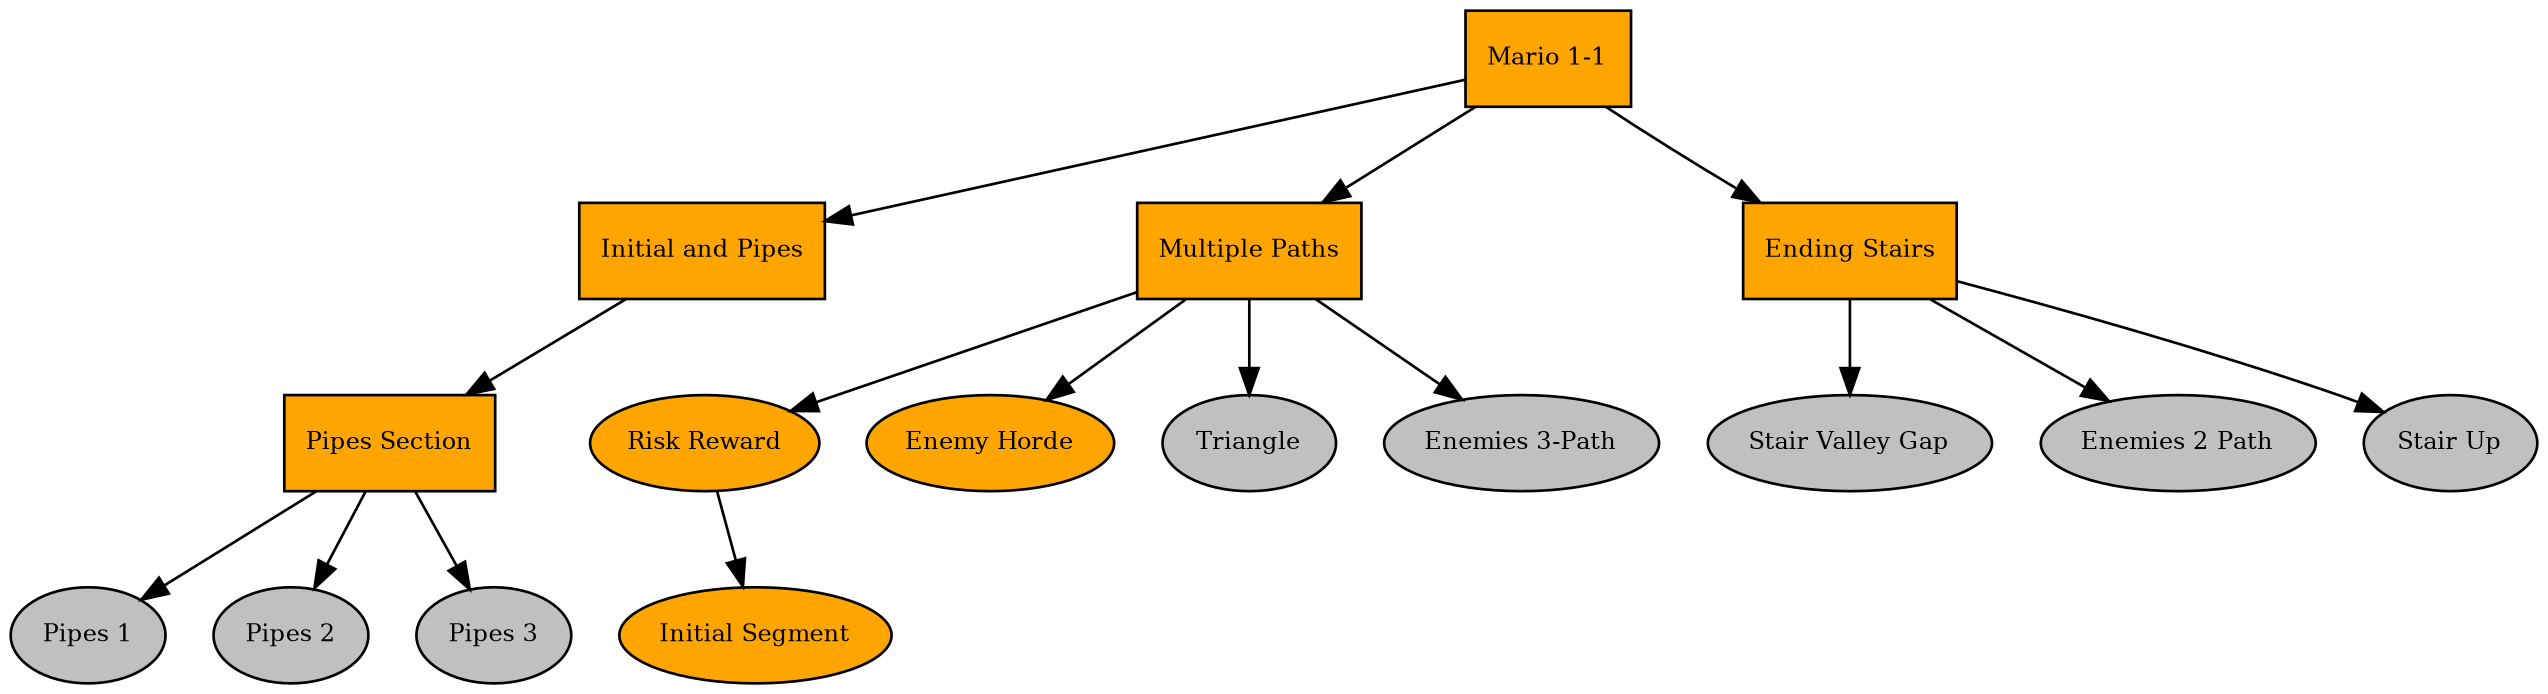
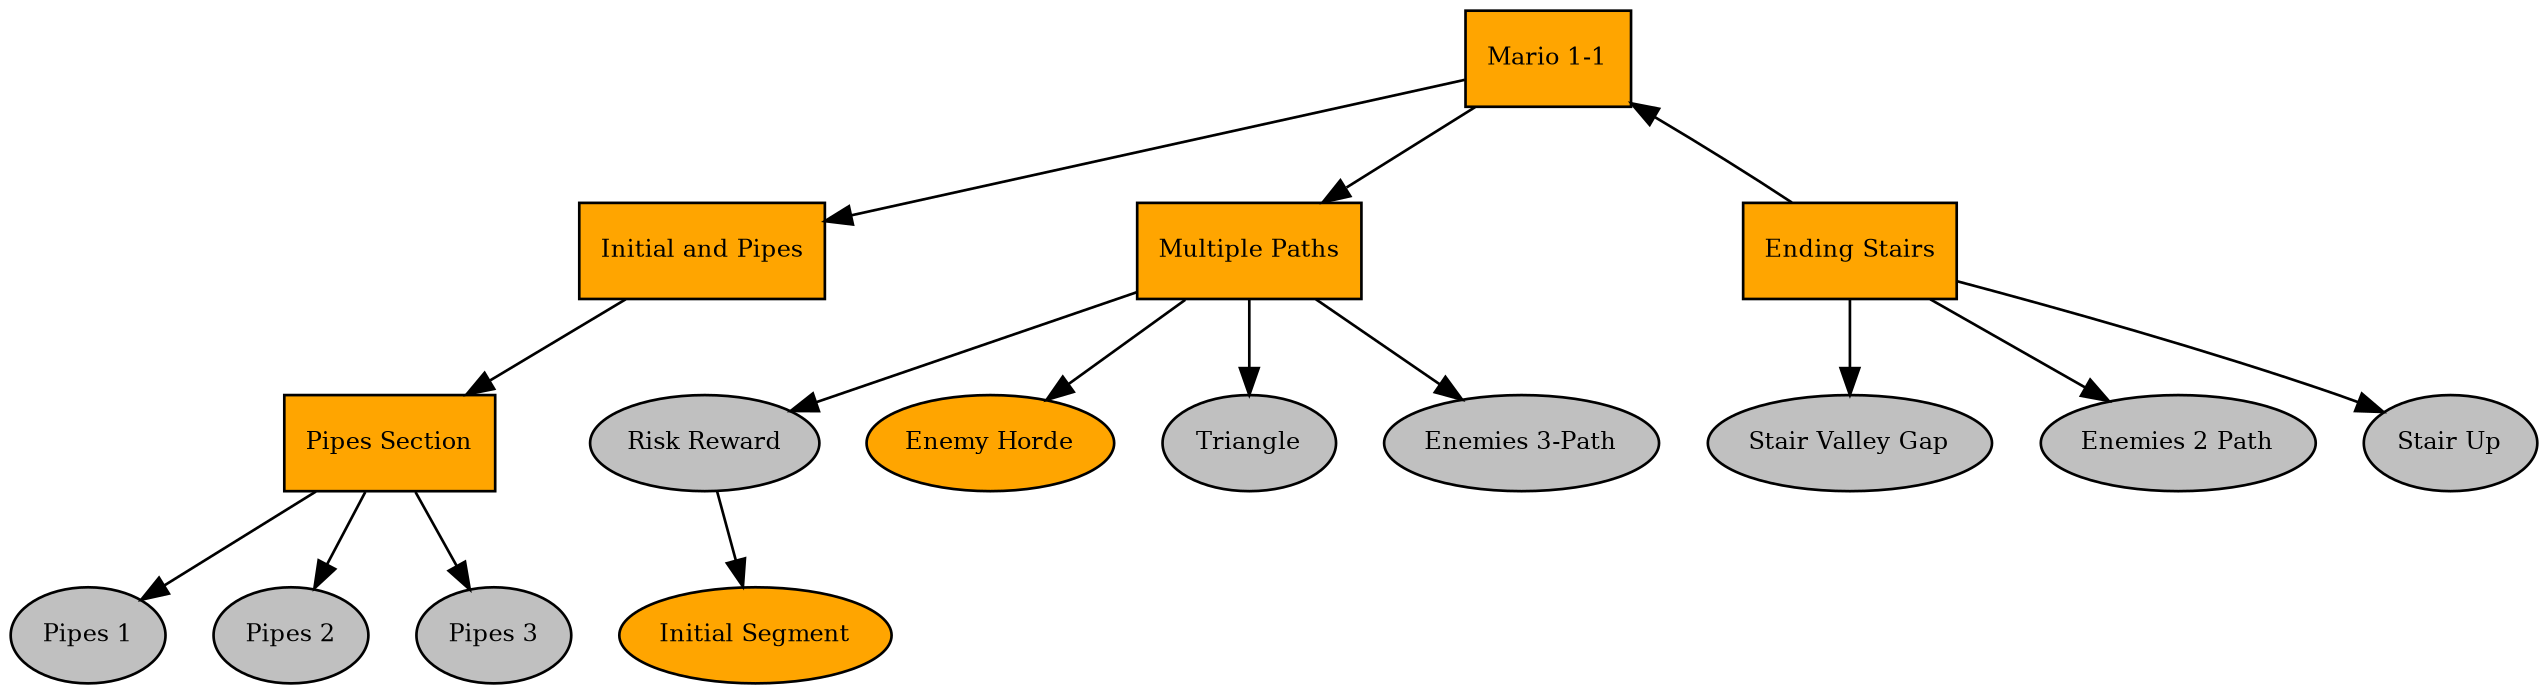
edge "Mario 1-1" -> "Ending Stairs": reversed
node "Risk Reward": fillcolor orange -> gray
